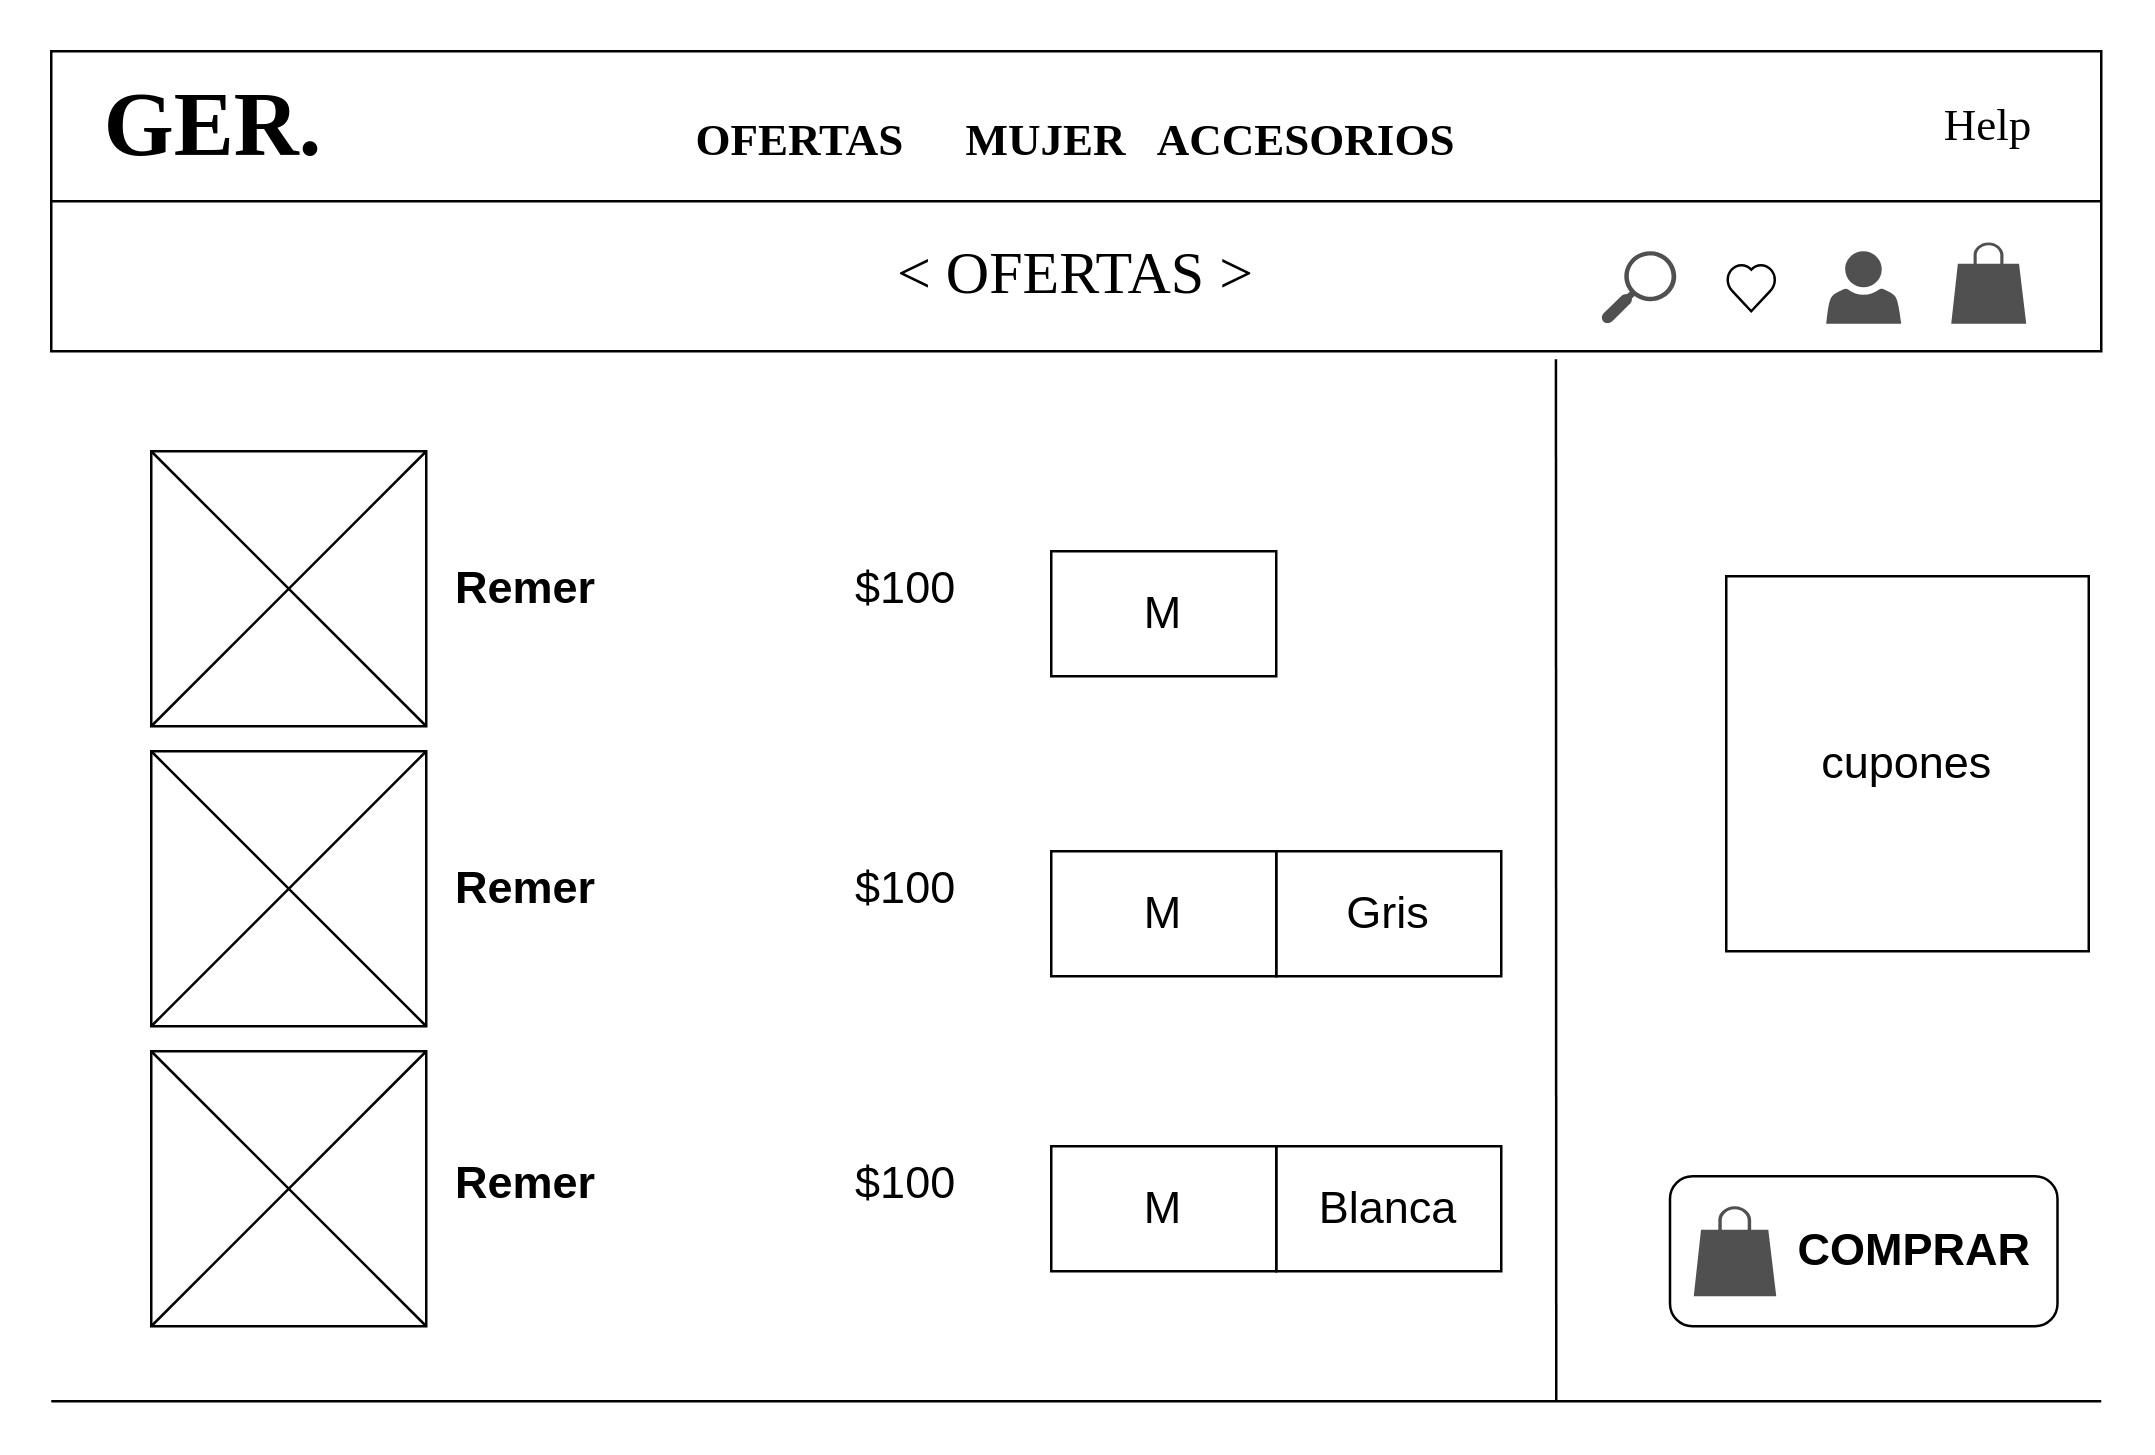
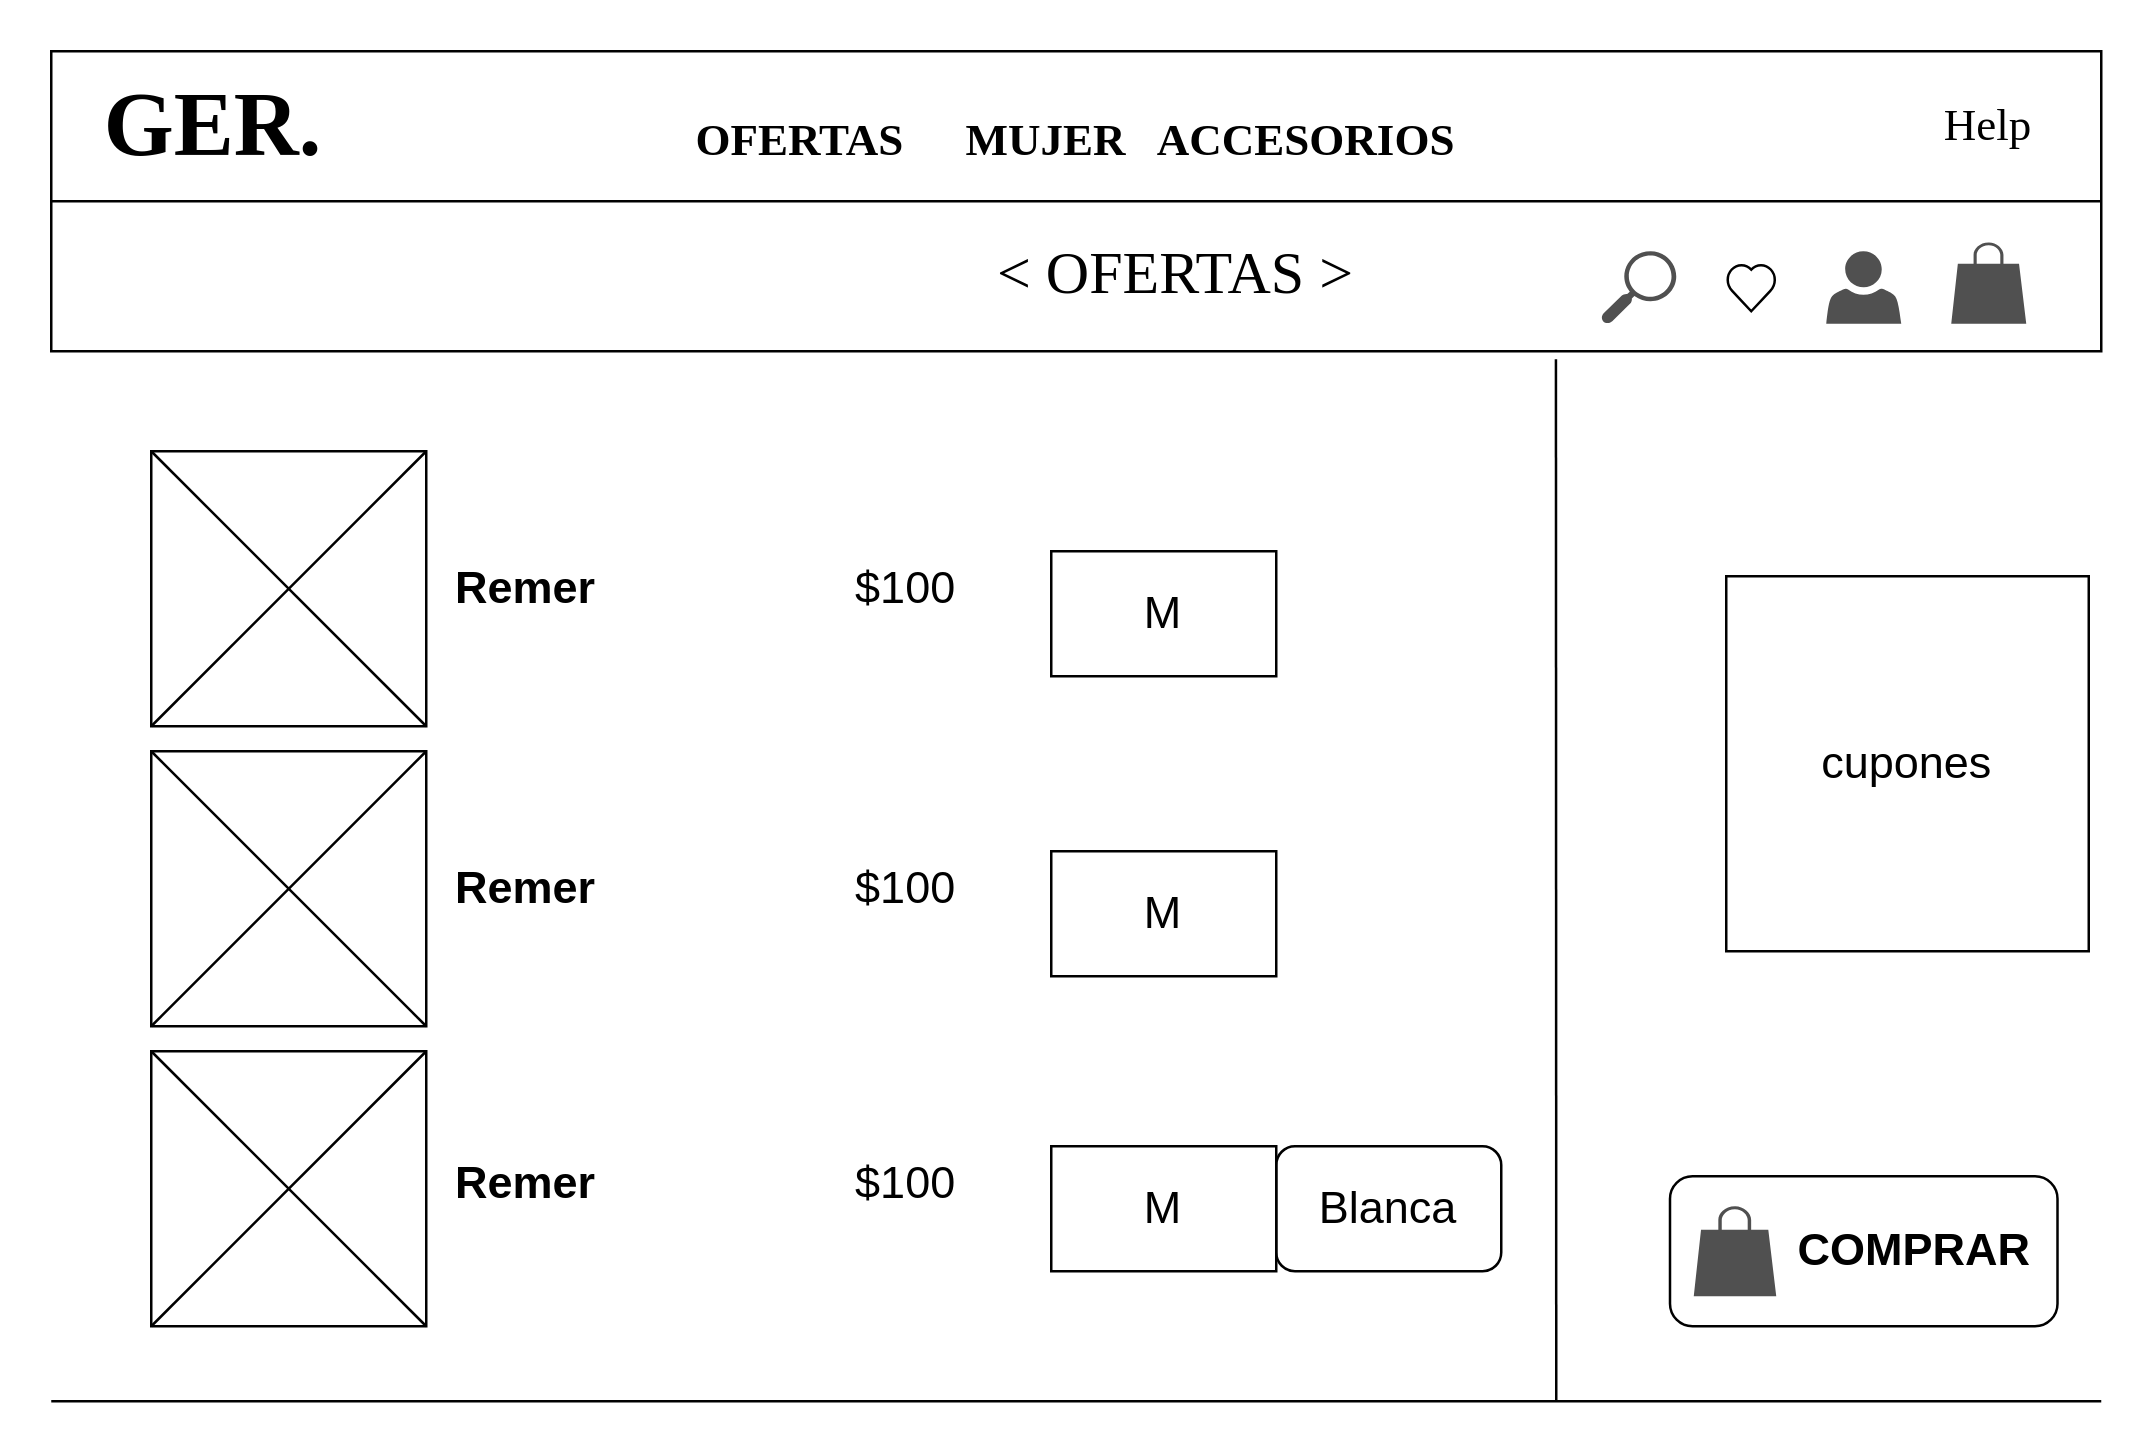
node "< OFERTAS >": moved (1076, 274) -> (1176, 274)
node "Gris": removed
node "Blanca": shape rectangle -> rounded rectangle
